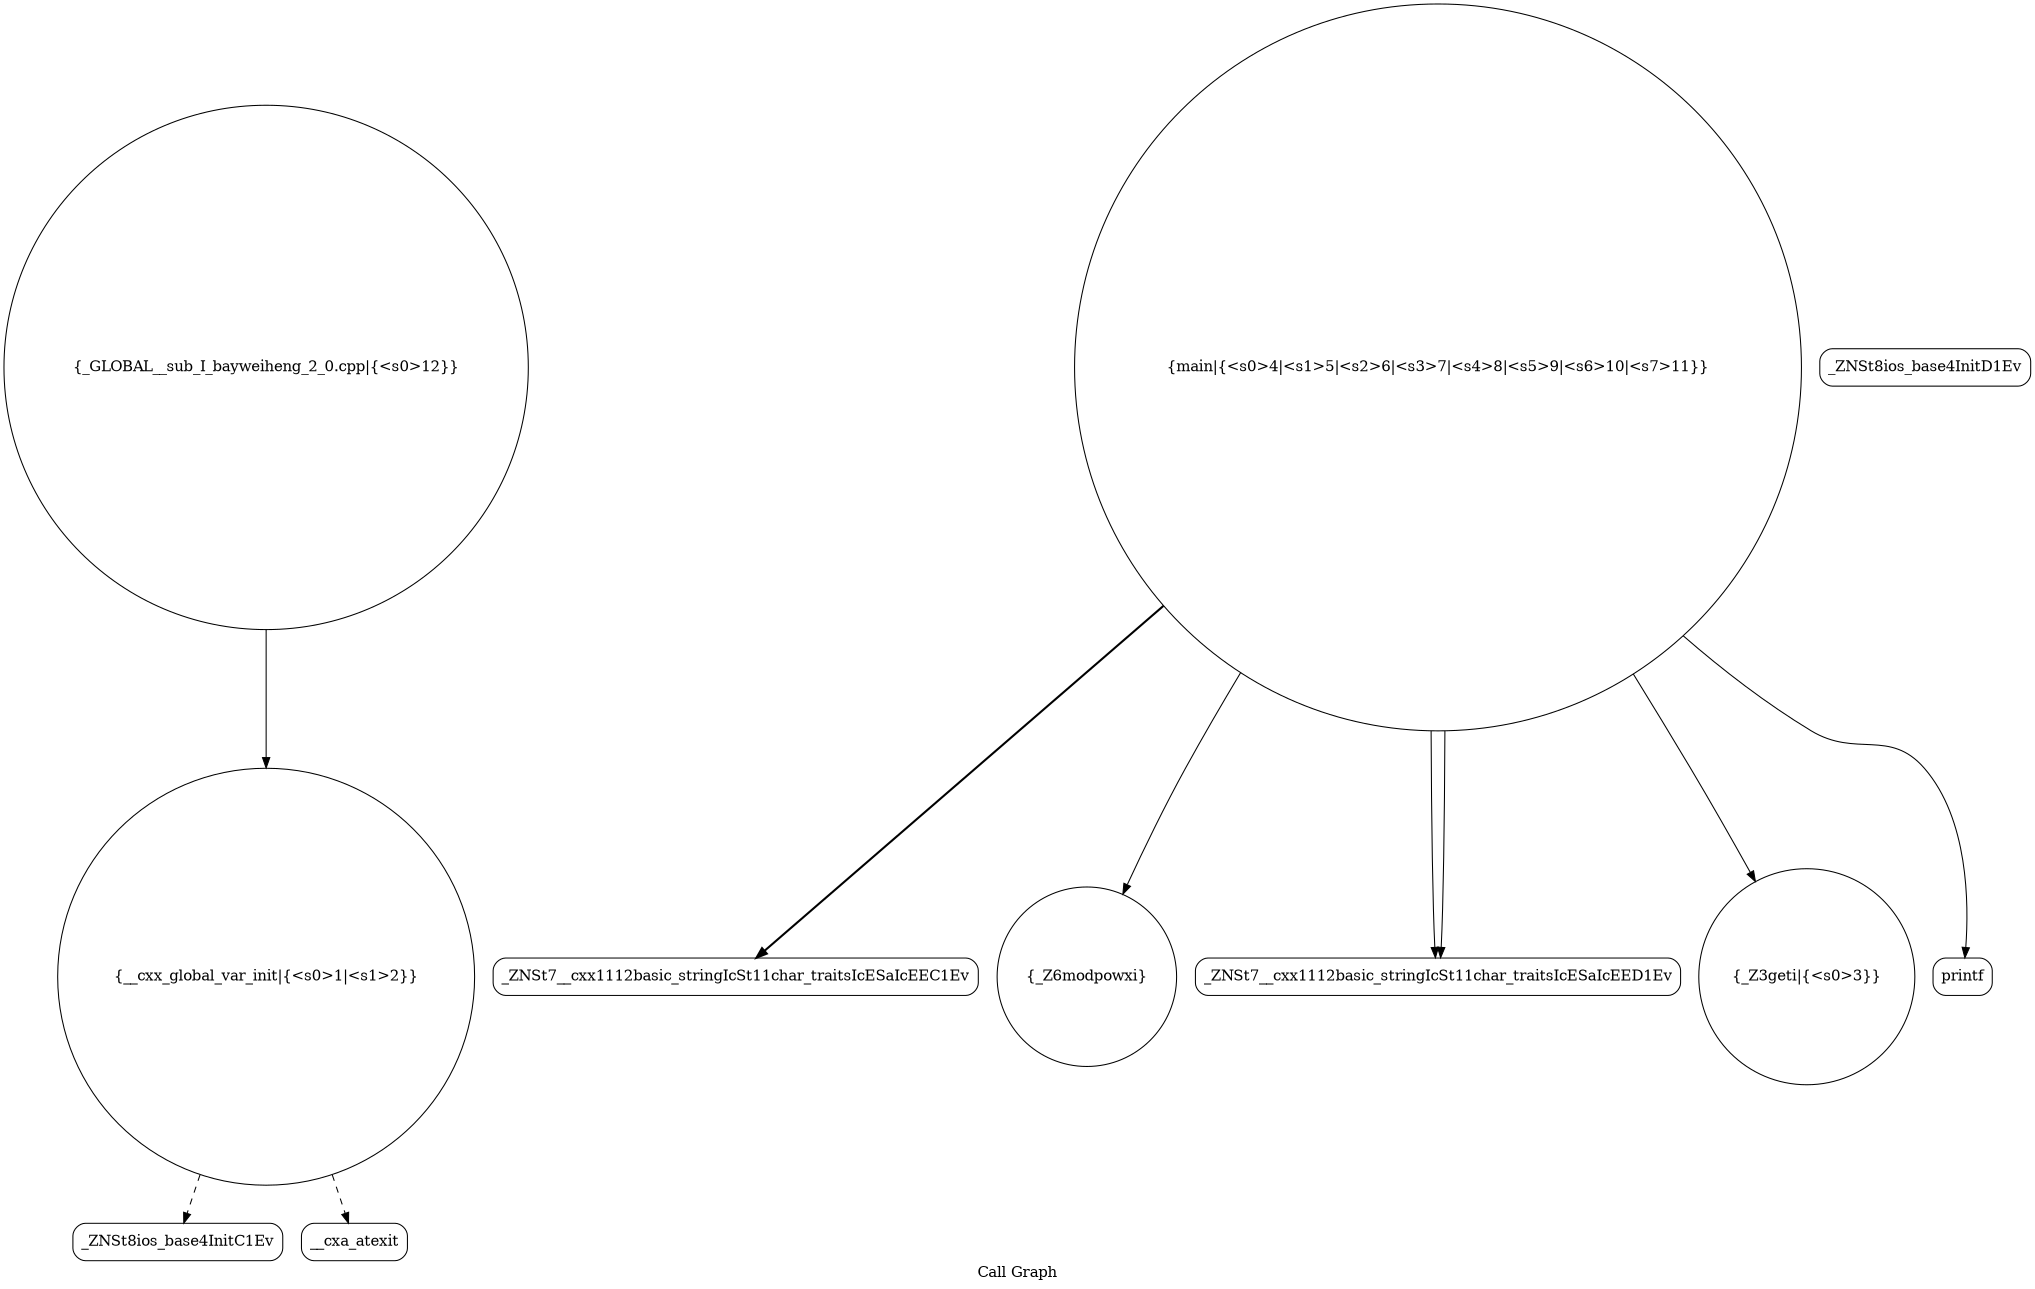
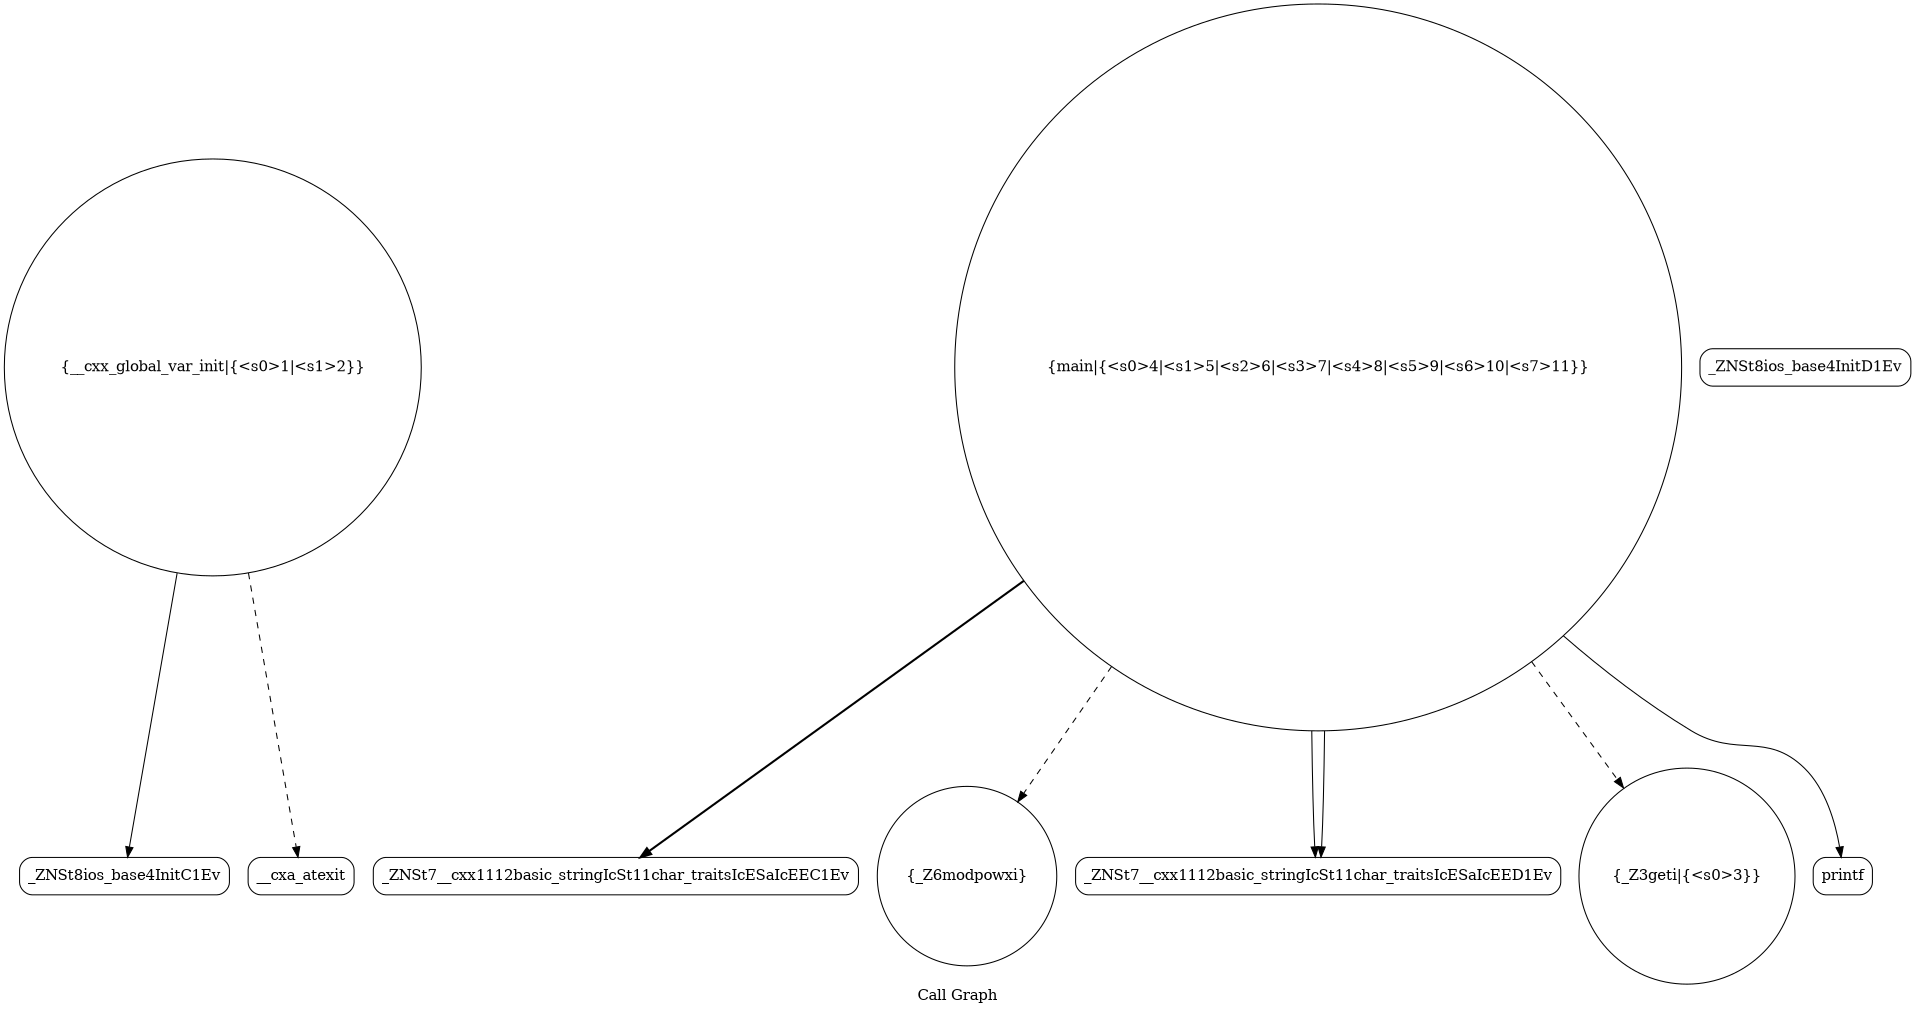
node "{_GLOBAL__sub_I_bayweiheng_2_0.cpp|{<s0>12}}": removed
edge "{main|{<s0>4|<s1>5|<s2>6|<s3>7|<s4>8|<s5>9|<s6>10|<s7>11}}" -> "{_Z3geti|{<s0>3}}": style solid -> dashed
edge "{main|{<s0>4|<s1>5|<s2>6|<s3>7|<s4>8|<s5>9|<s6>10|<s7>11}}" -> "{_Z6modpowxi}": style solid -> dashed
edge "{__cxx_global_var_init|{<s0>1|<s1>2}}" -> "_ZNSt8ios_base4InitC1Ev": style dashed -> solid
